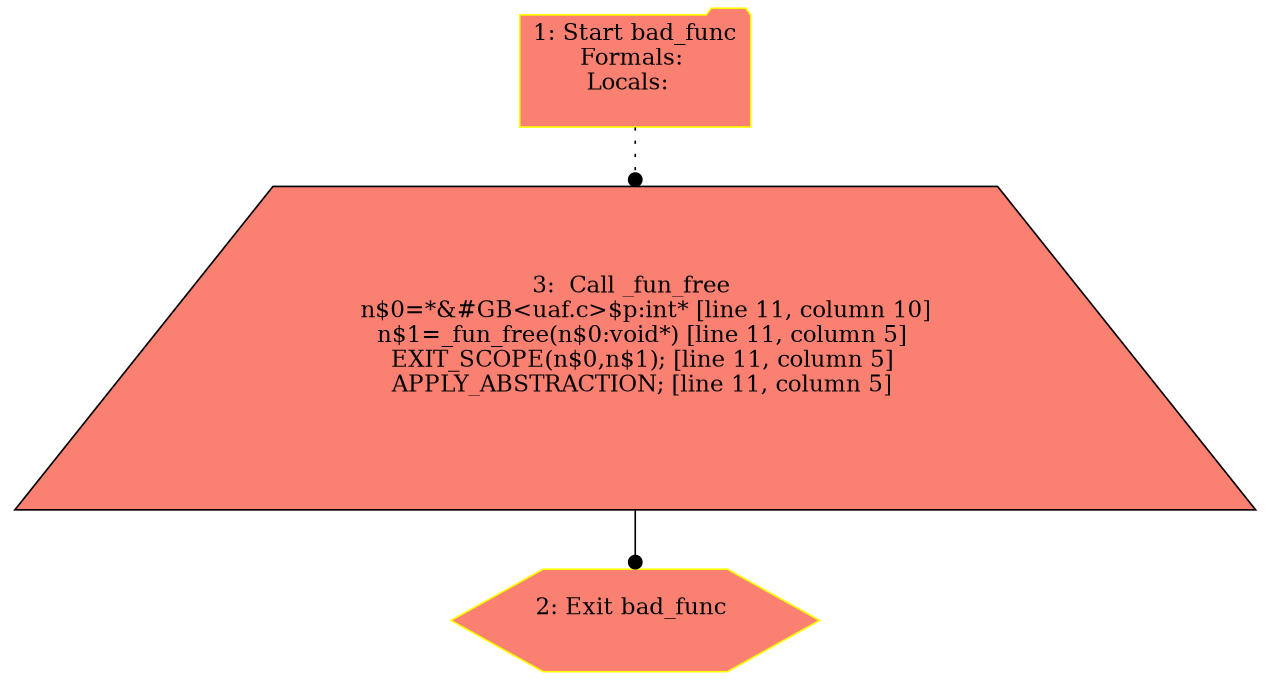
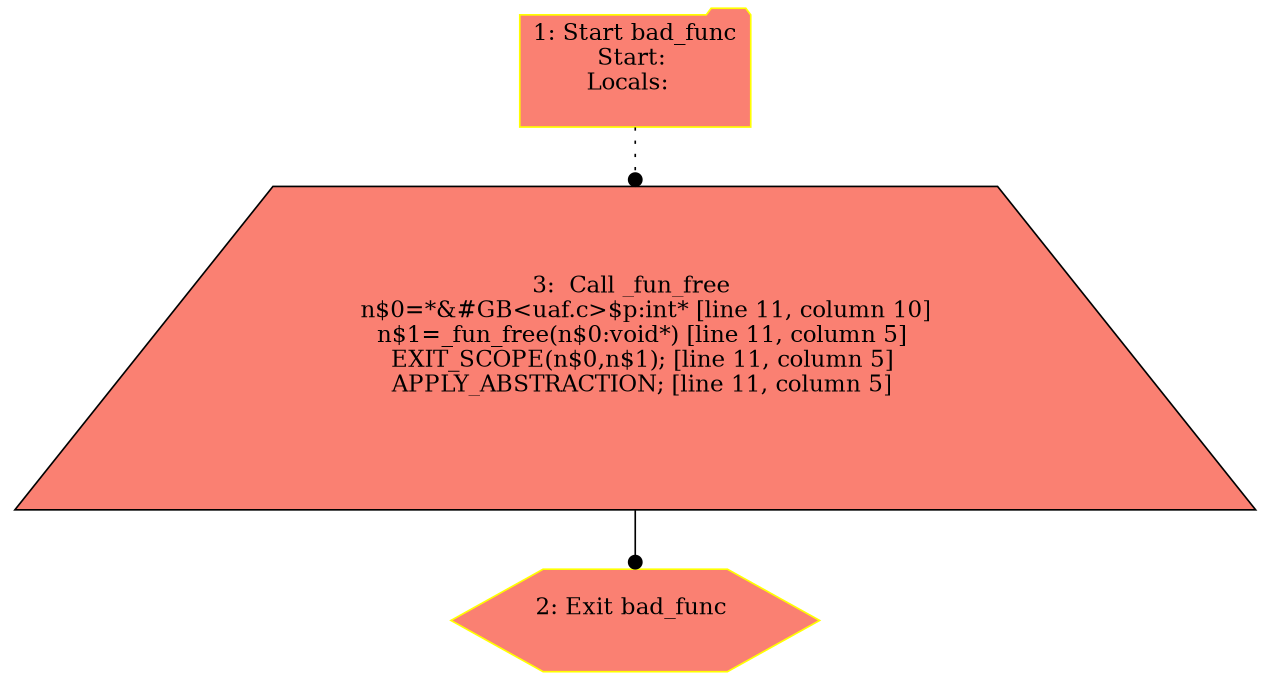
node "1: Start bad_func Formals: Locals:": label "1: Start bad_func Formals: Locals:" -> "1: Start bad_func Start: Locals:"
